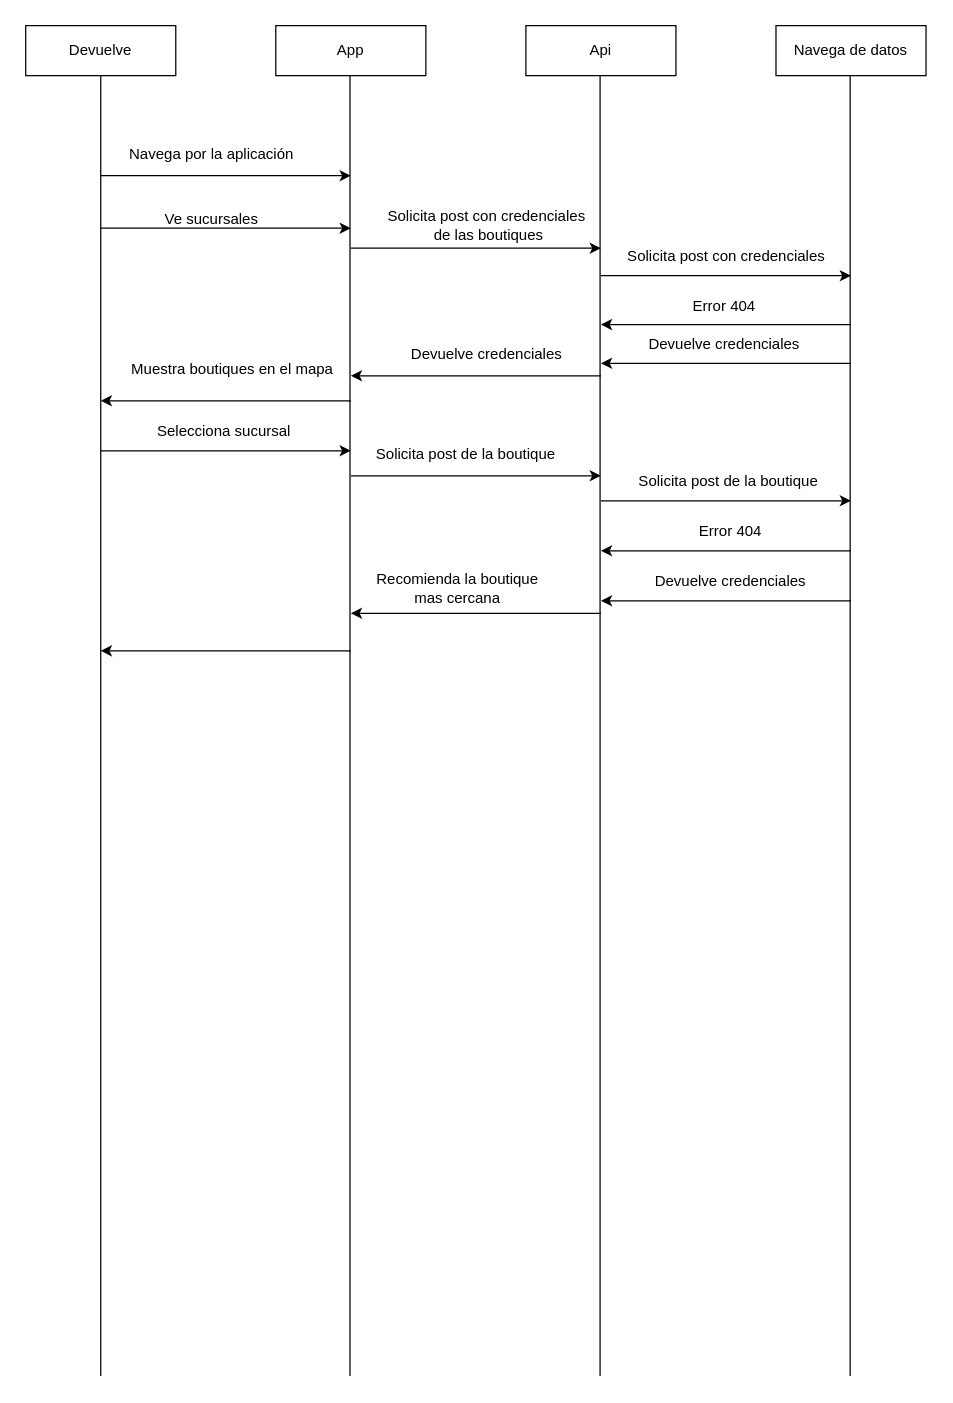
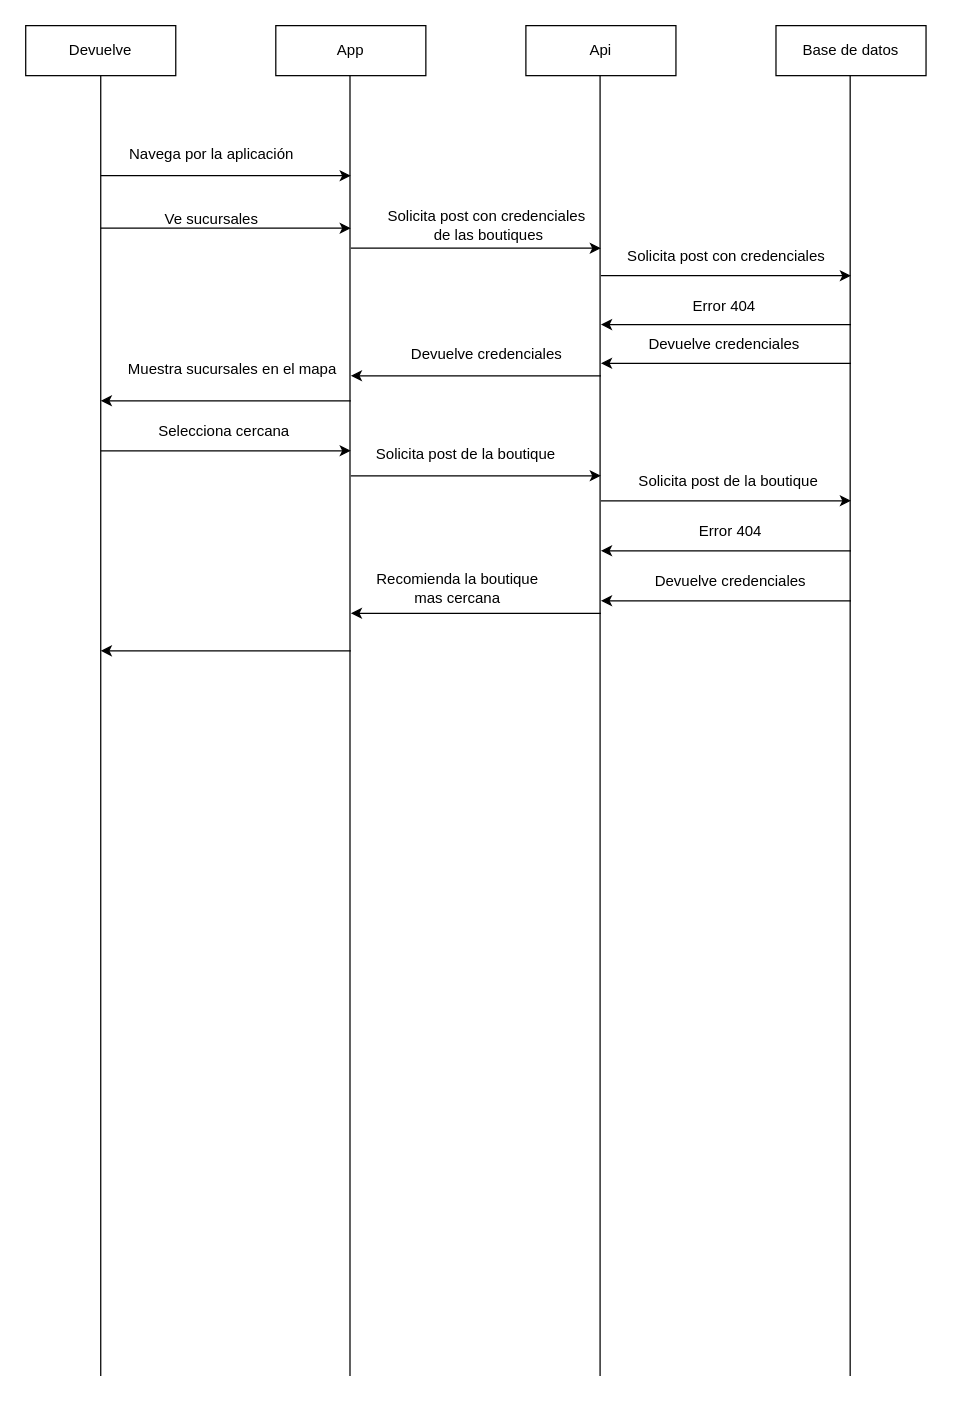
node "Navega de datos": label "Navega de datos" -> "Base de datos"
node "Muestra boutiques en el mapa": label "Muestra boutiques en el mapa" -> "Muestra sucursales en el mapa"
node "Selecciona sucursal": label "Selecciona sucursal" -> "Selecciona cercana"
